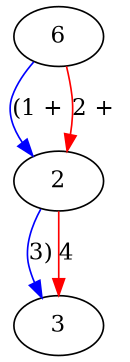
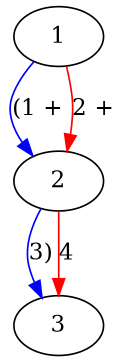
node "6": label "6" -> "1"
